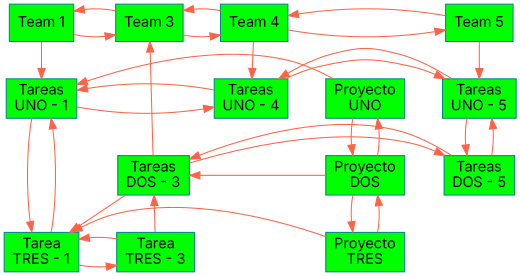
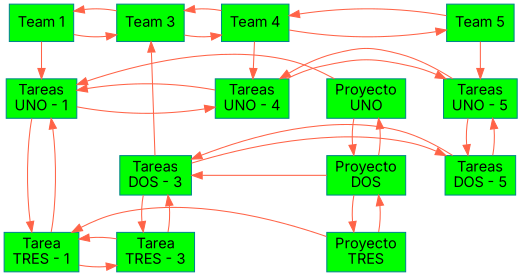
edge "Tareas DOS - 3" -> "Tarea TRES - 1": now "Tareas DOS - 3" -> "Tarea TRES - 3"
